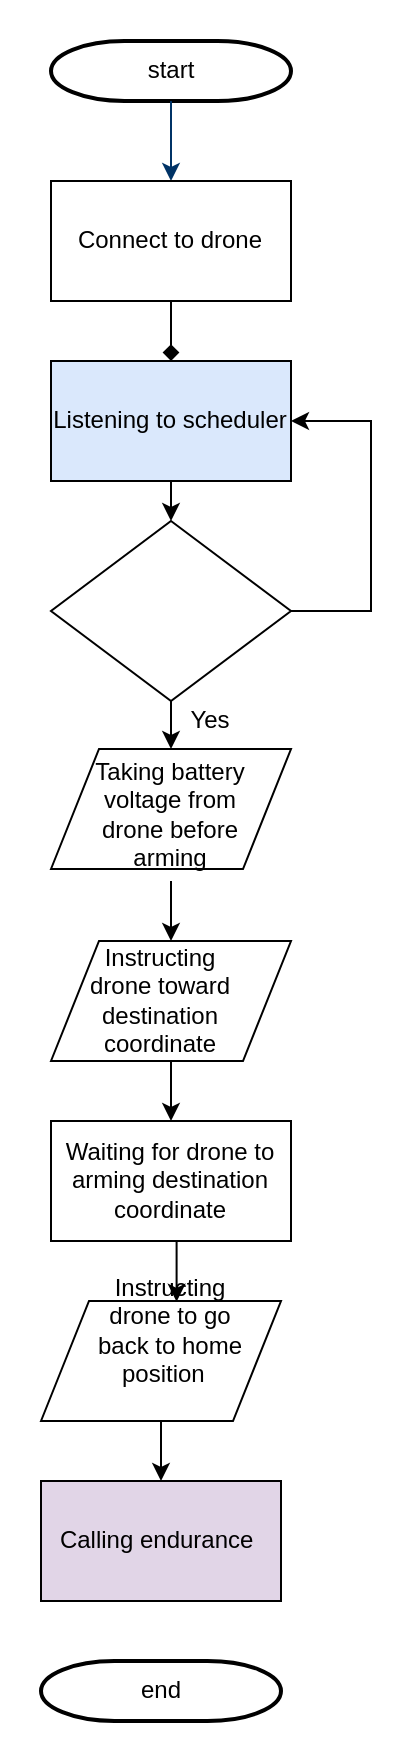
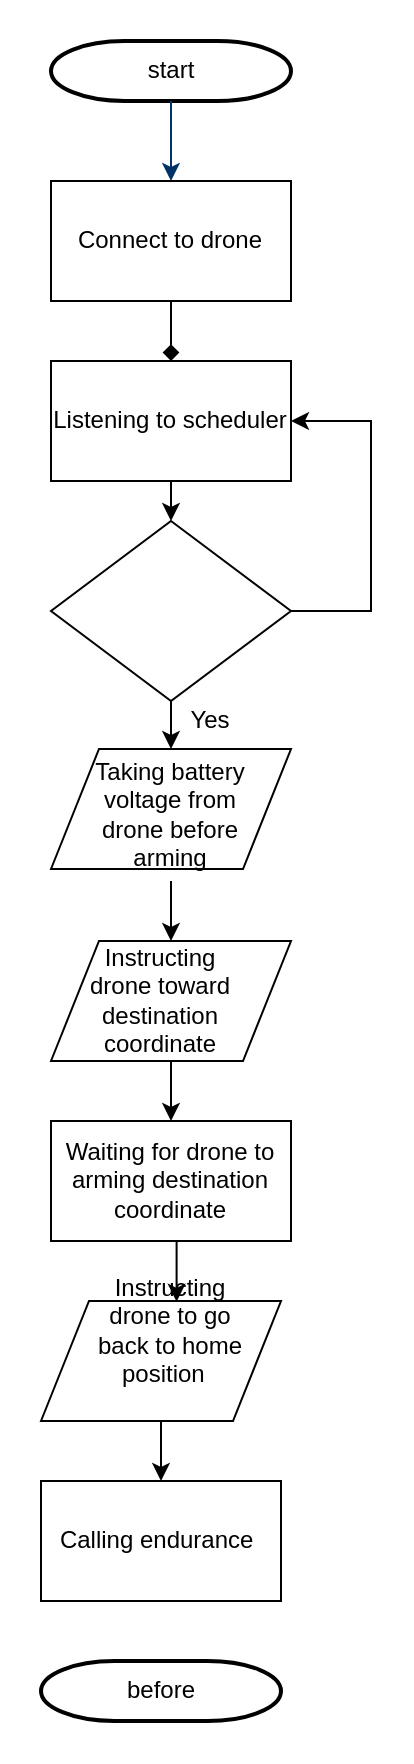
node "Listening to scheduler": fillcolor #dae8fc -> #ffffff
node "Calling endurance": fillcolor #e1d5e7 -> #ffffff
node "end": label "end" -> "before"
